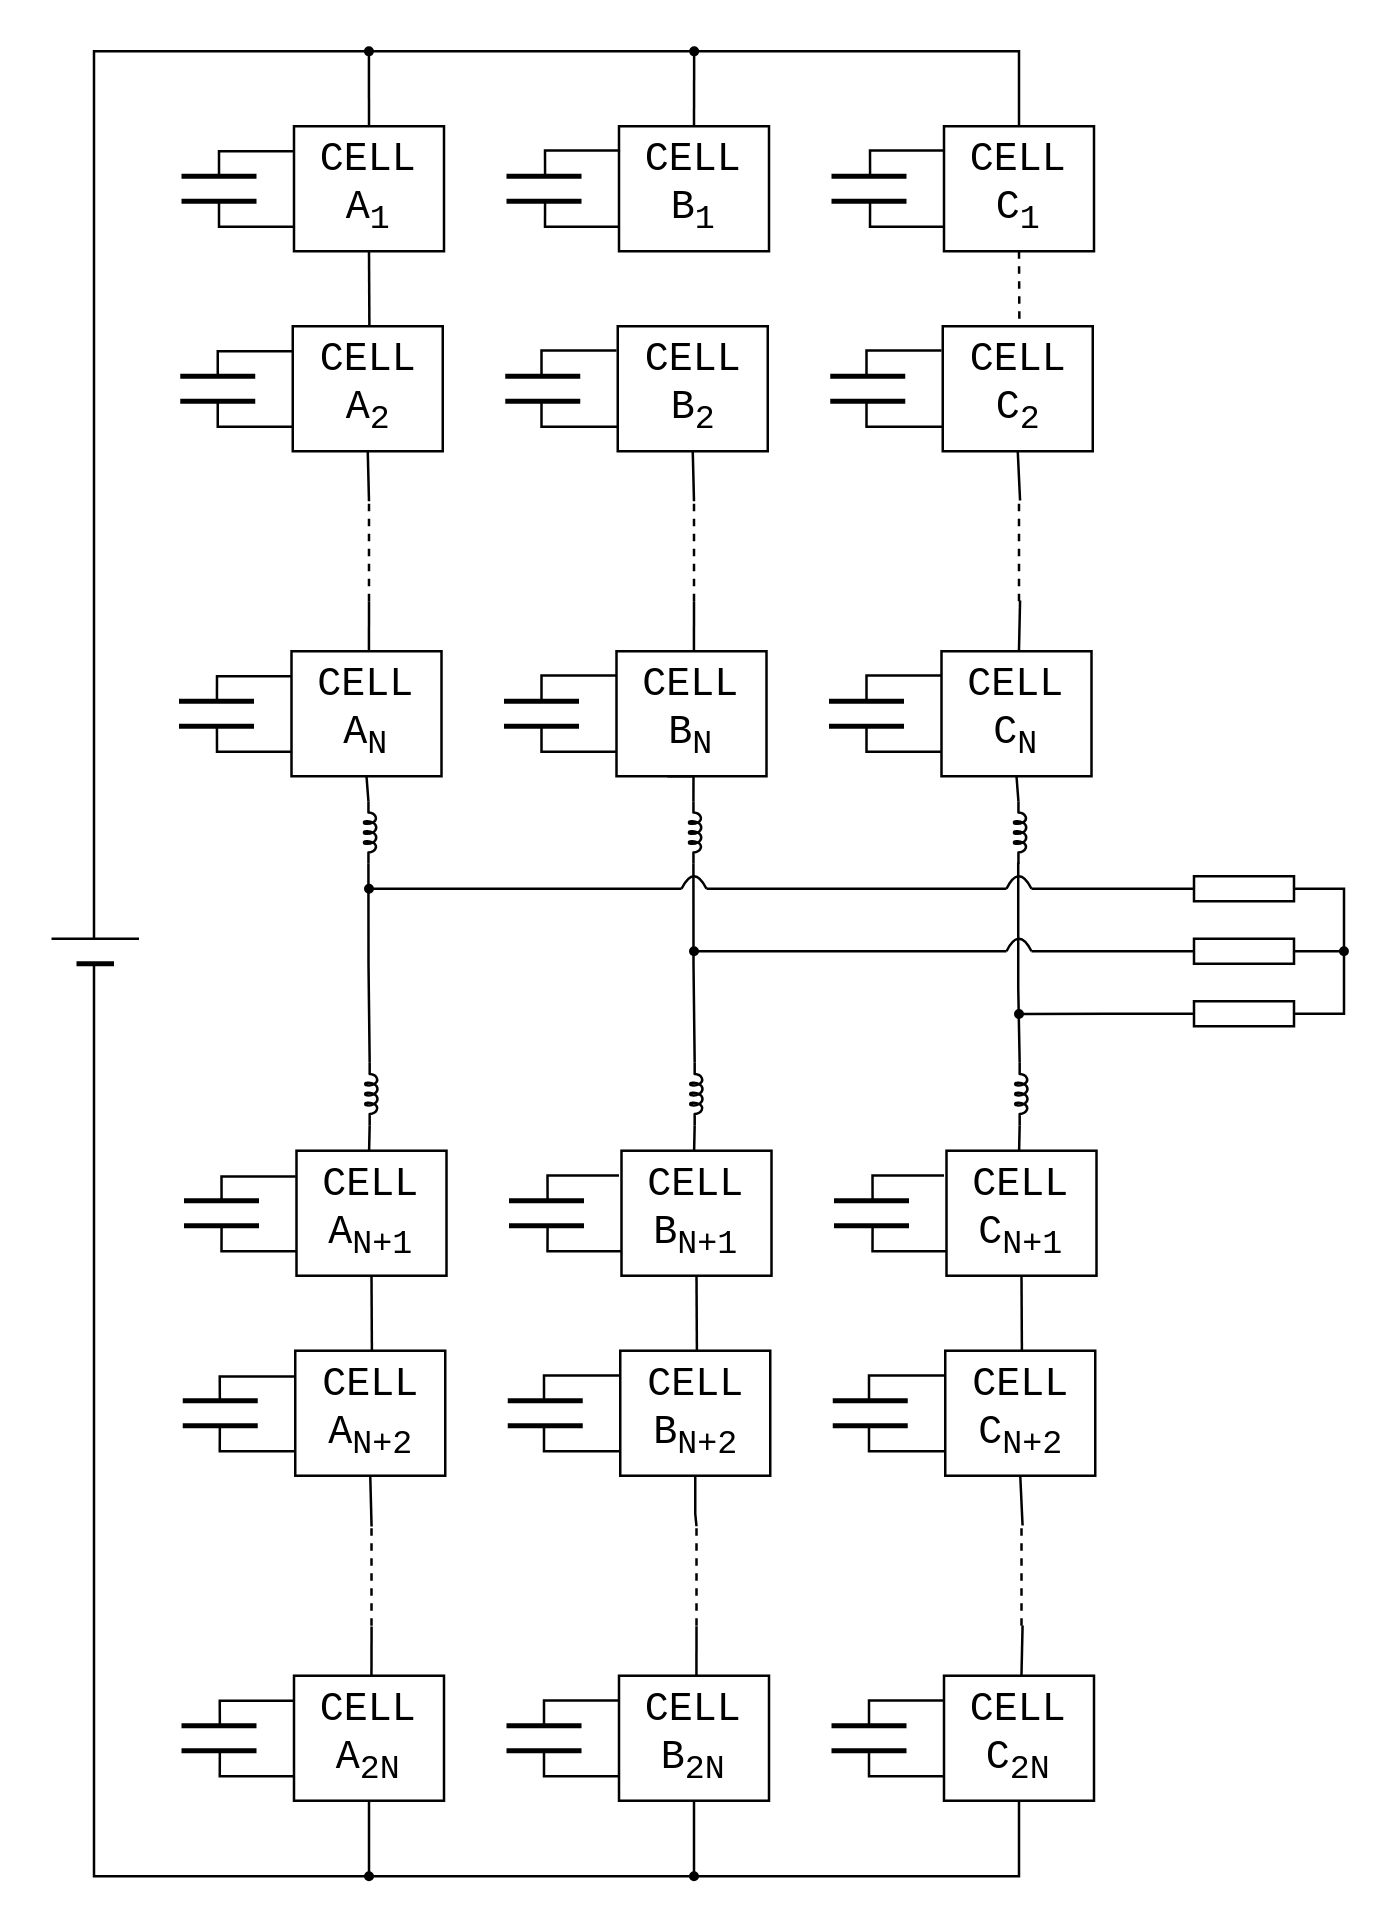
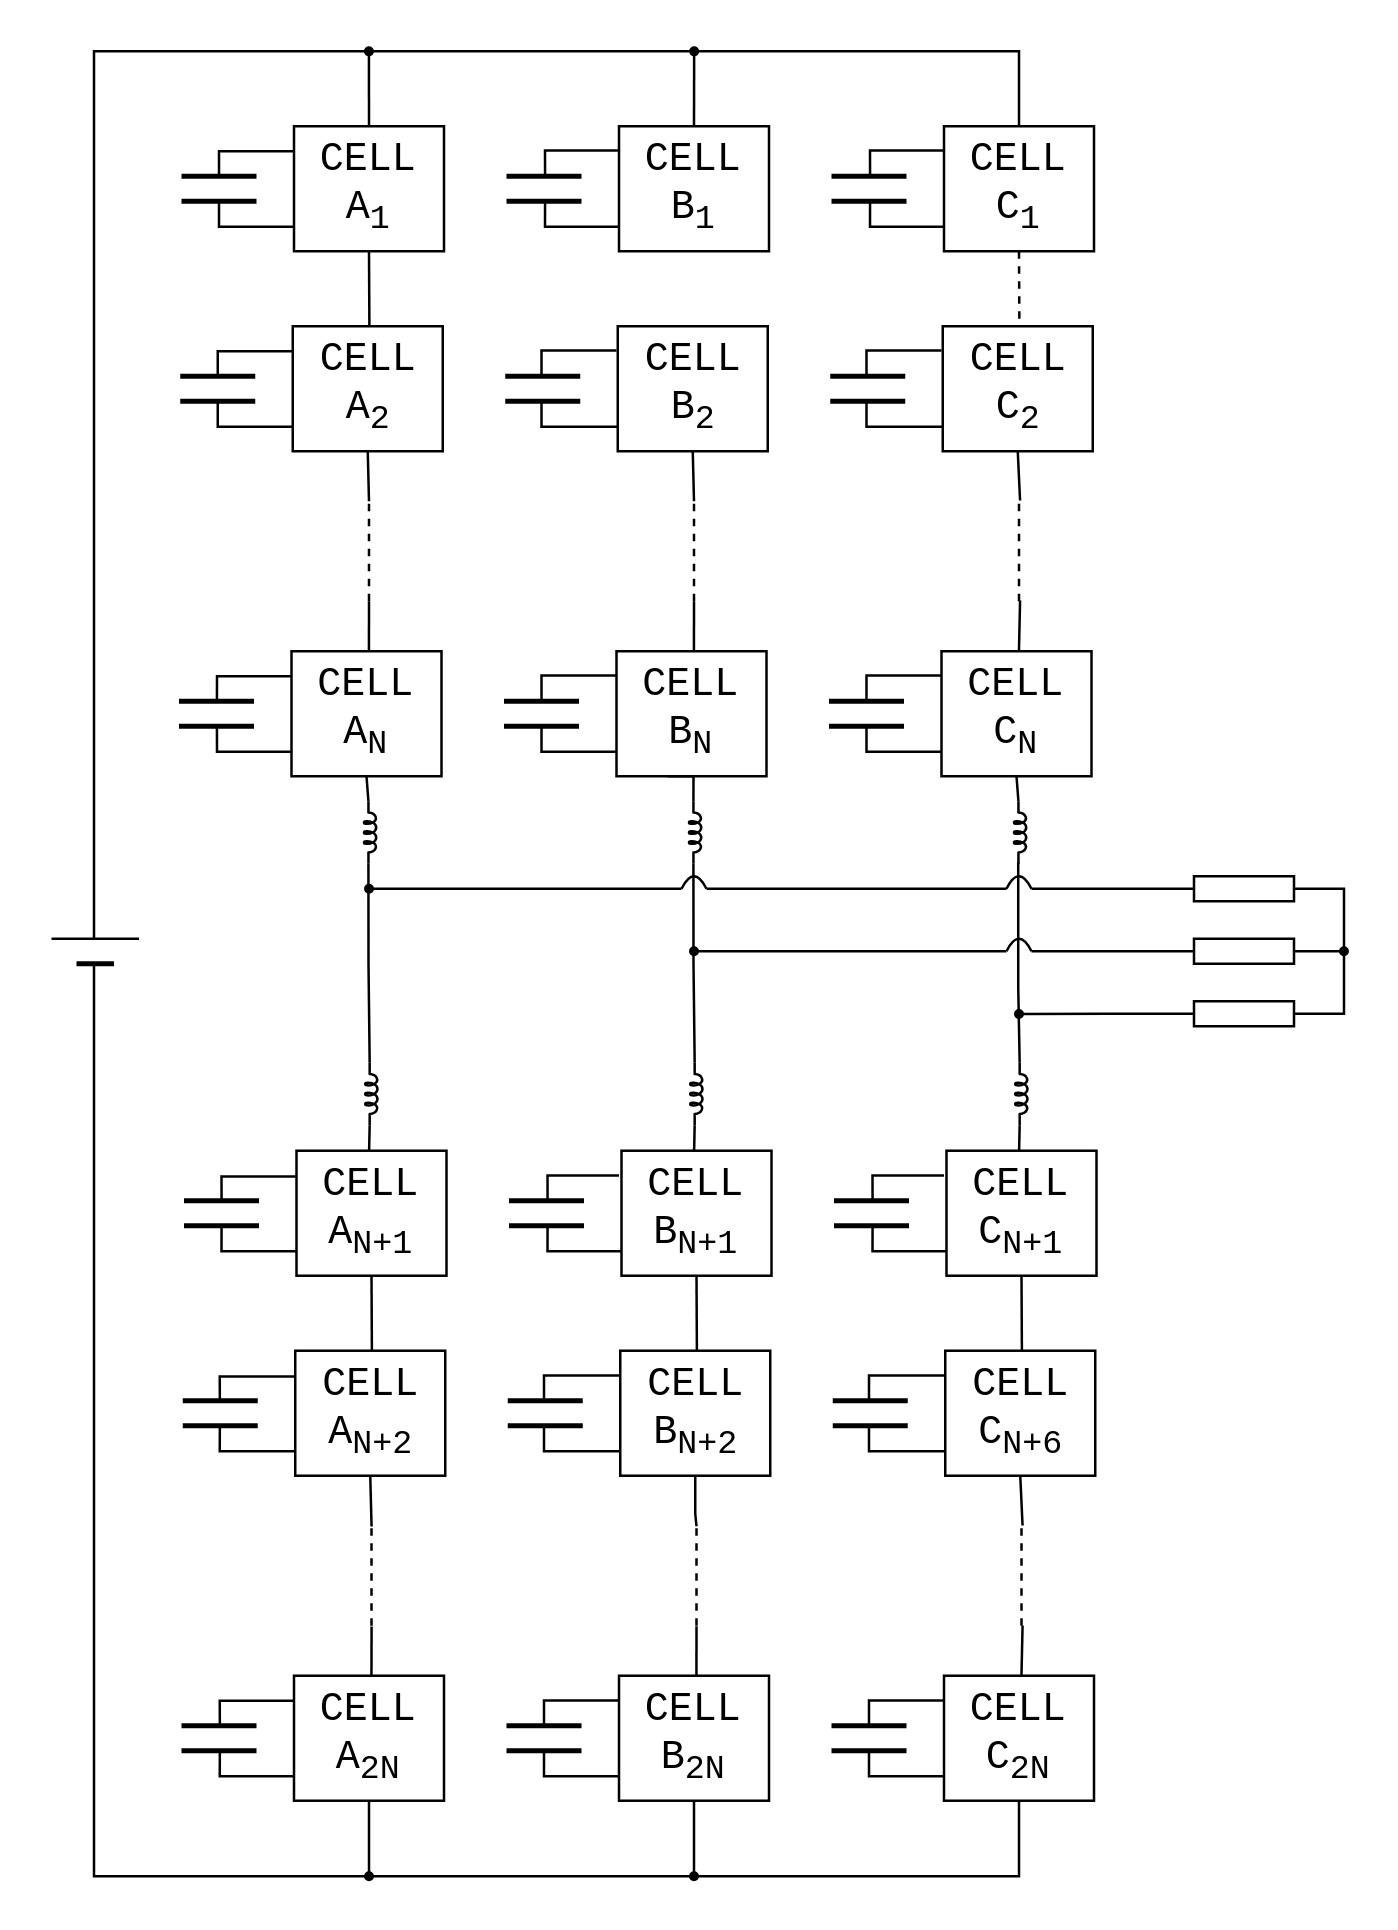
node "CELL CN+2": label "CELL CN+2" -> "CELL CN+6"
